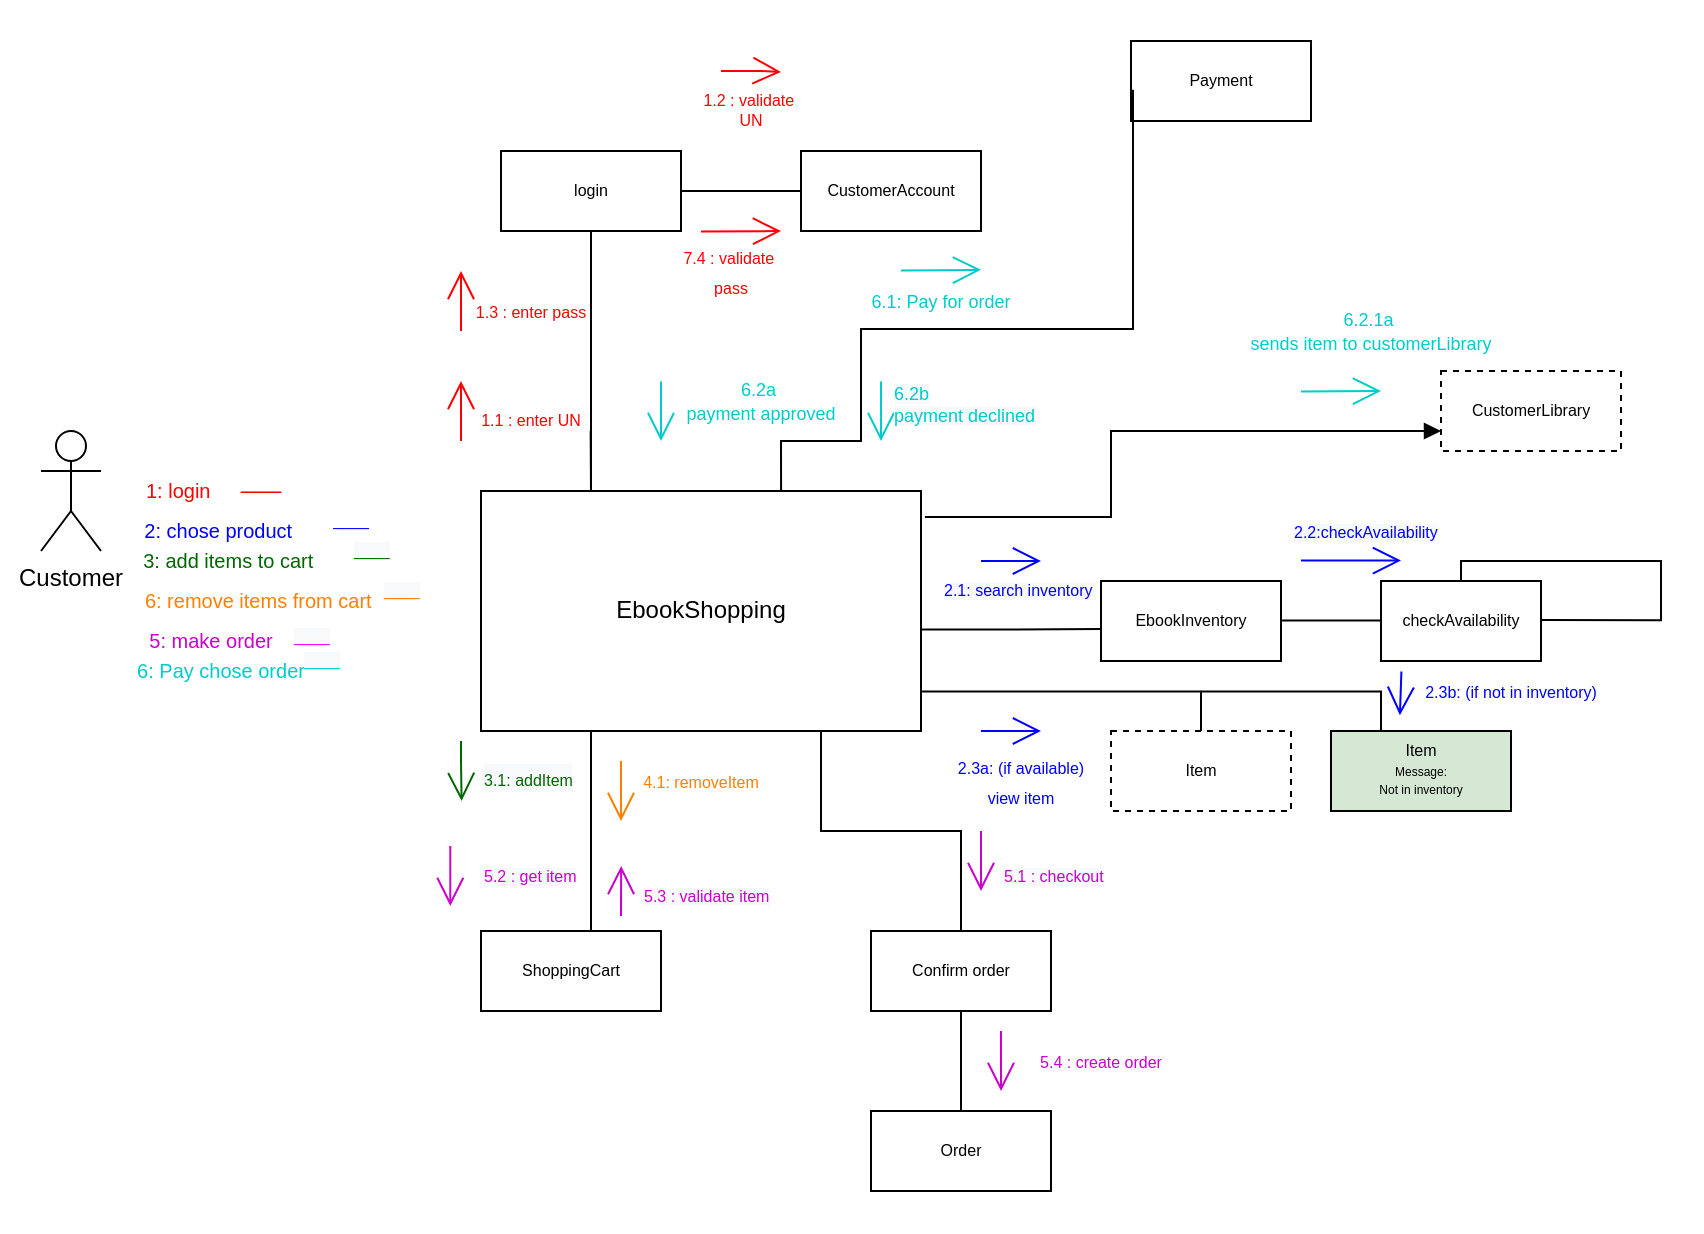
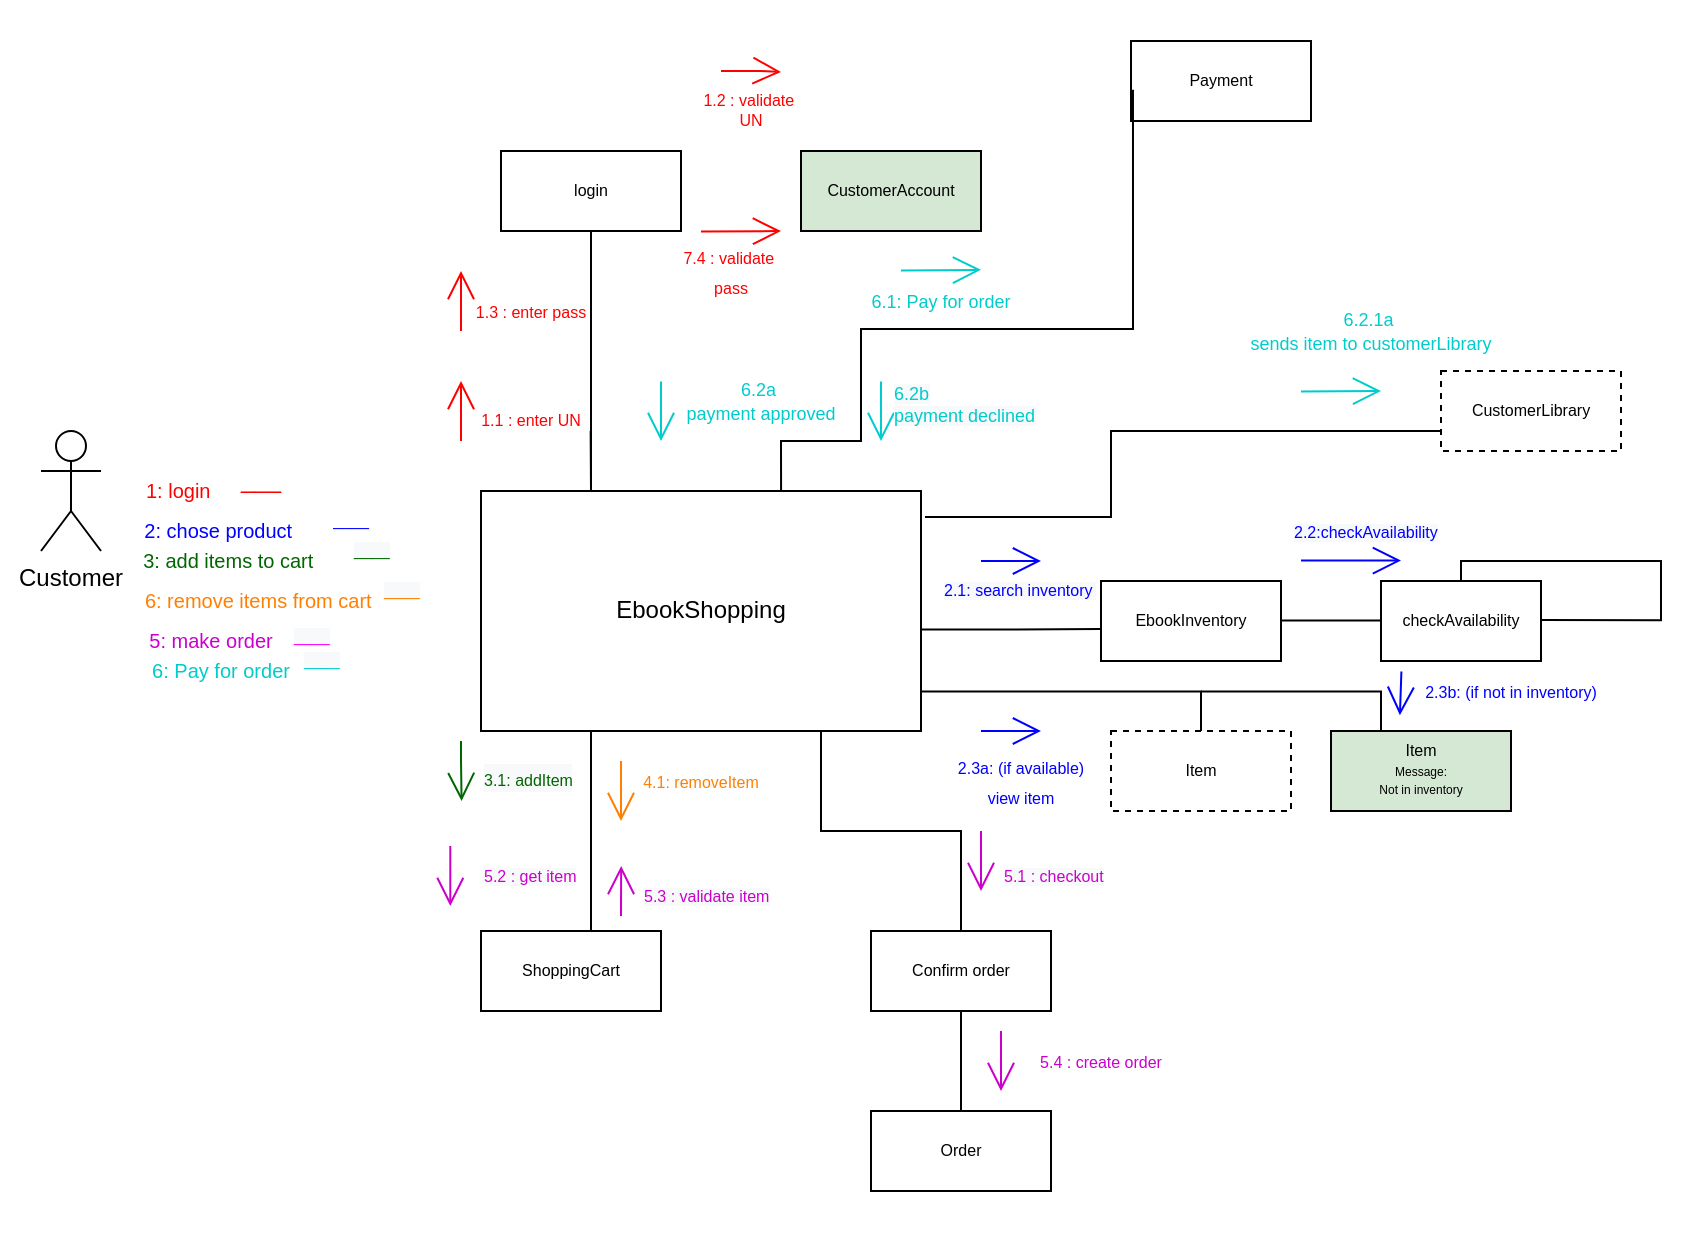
edge "login" -- "CustomerAccount": removed
node "CustomerAccount": fillcolor #ffffff -> #d5e8d4
edge "EbookShopping" -> "CustomerLibrary": arrowhead block -> none
node "6: Pay chose order": label "6: Pay chose order" -> "6: Pay for order"
